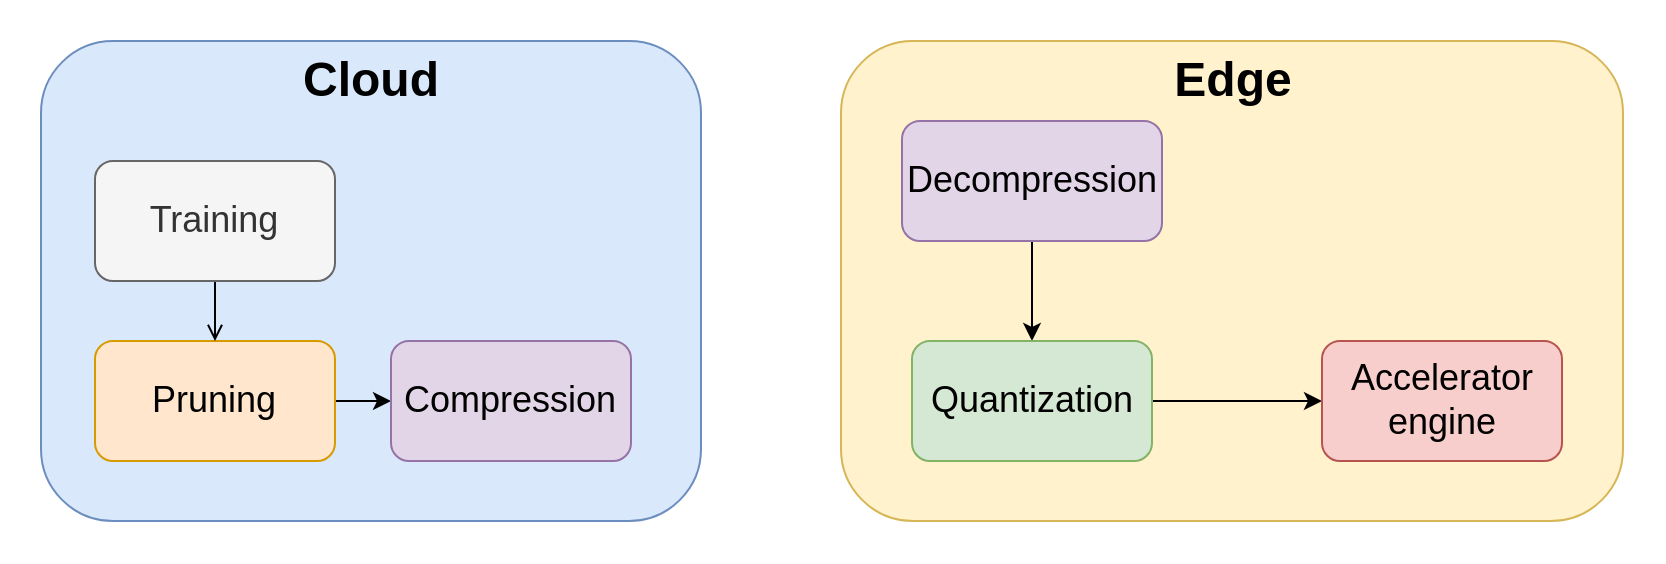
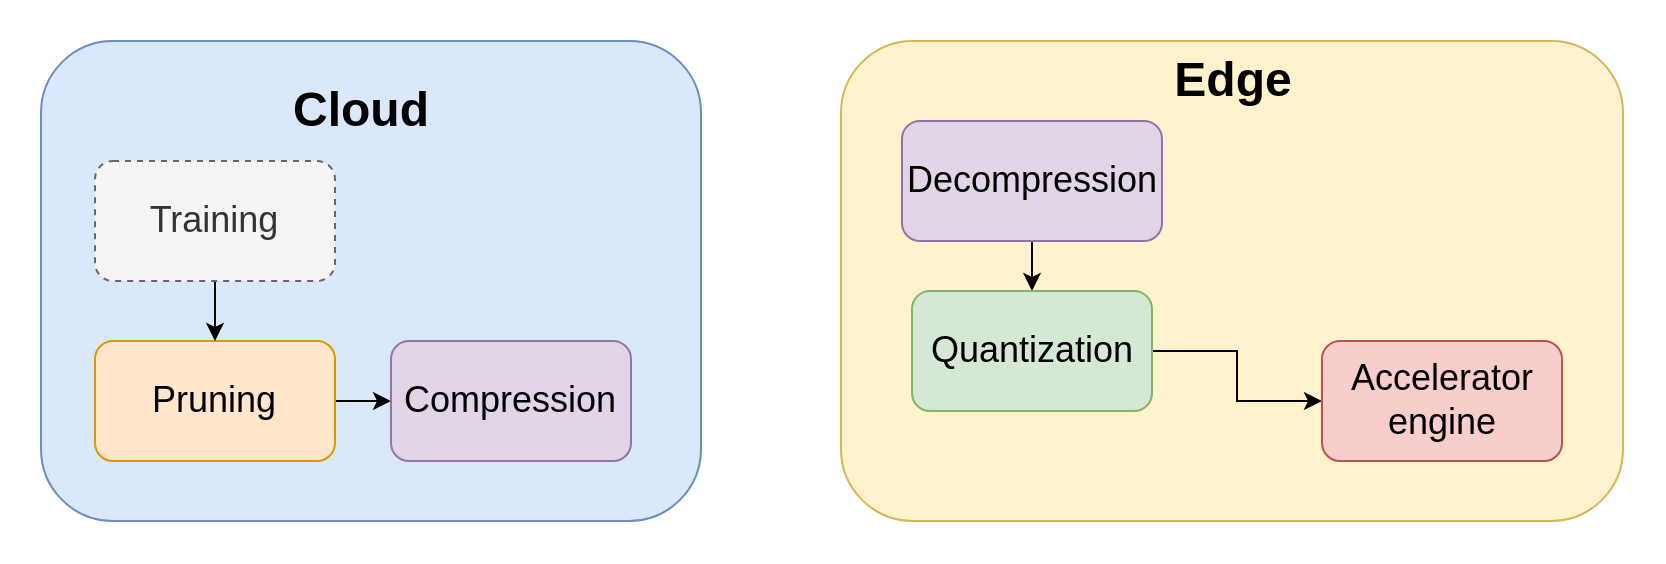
node "Cloud": moved (371, 81) -> (361, 111)
node "Training": style solid -> dashed
edge "Training" -> "Pruning": arrowhead open -> classic
node "Quantization": moved (1032, 401) -> (1032, 351)
